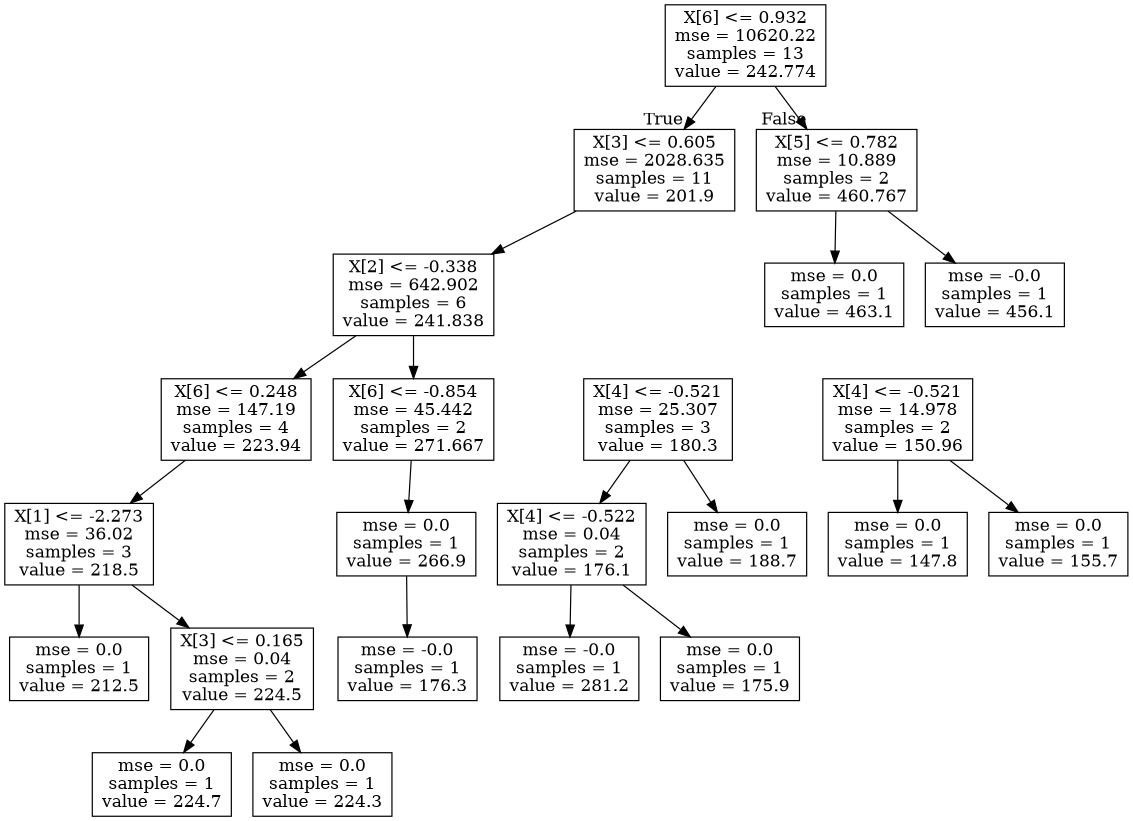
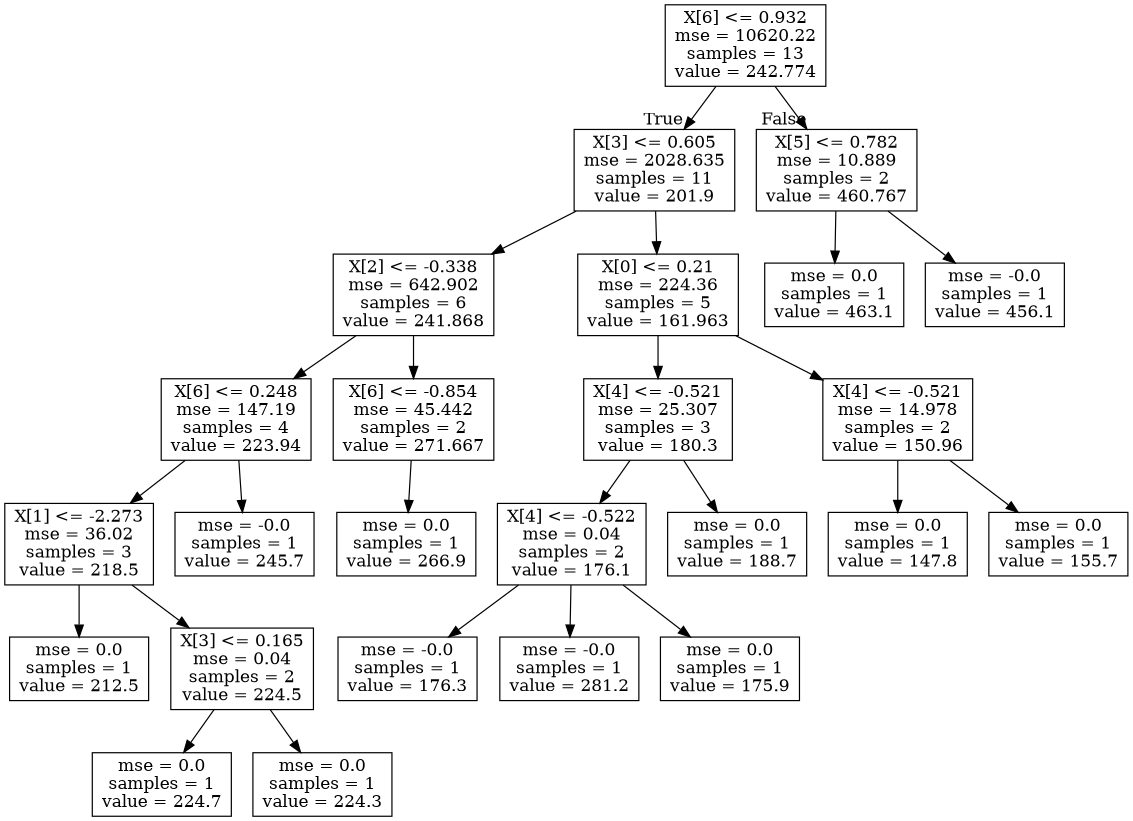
node "X[2] <= -0.338 mse = 642.902 samples = 6 value = 241.838": label "X[2] <= -0.338 mse = 642.902 samples = 6 value = 241.838" -> "X[2] <= -0.338 mse = 642.902 samples = 6 value = 241.868"
node "X[0] <= 0.21 mse = 224.36 samples = 5 value = 161.963": added
node "mse = -0.0 samples = 1 value = 245.7": added
edge "mse = 0.0 samples = 1 value = 266.9" -> "mse = -0.0 samples = 1 value = 176.3": now "X[4] <= -0.522 mse = 0.04 samples = 2 value = 176.1" -> "mse = -0.0 samples = 1 value = 176.3"
